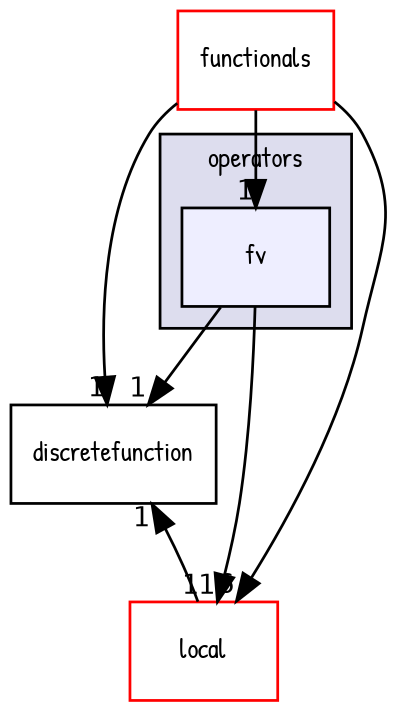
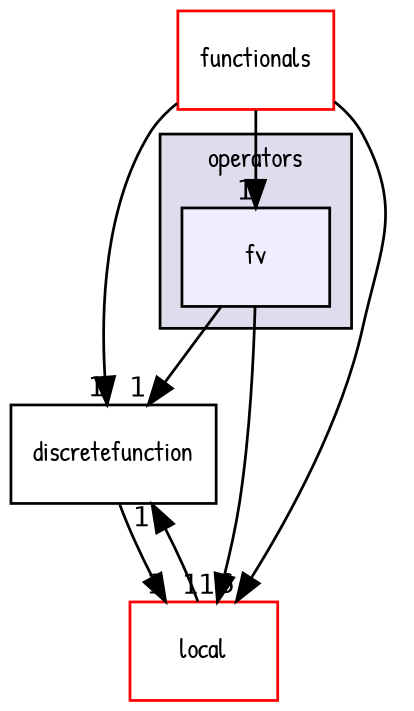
edge "discretefunction" -> "local": added
